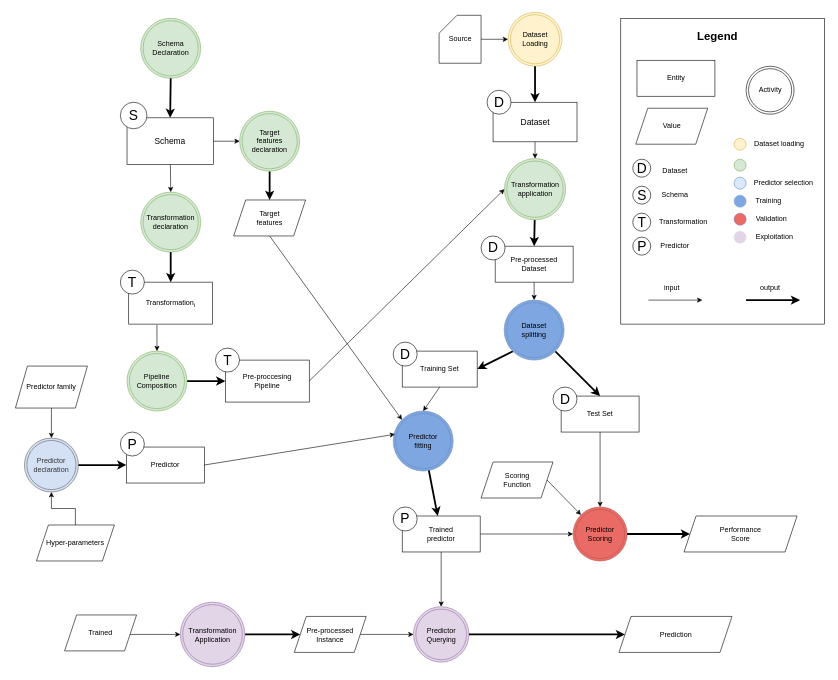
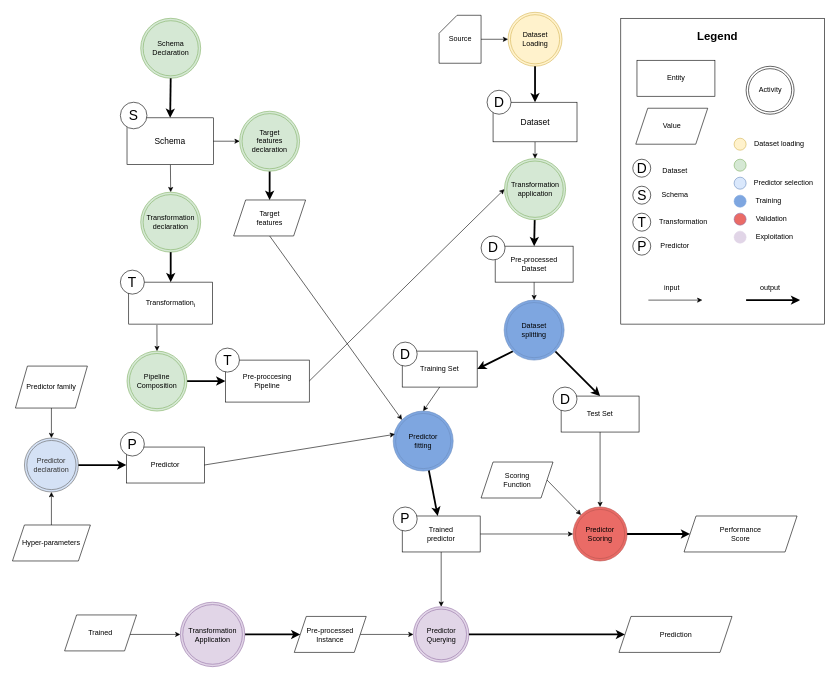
node "Hyper-parameters": moved (75, 543) -> (51, 543)
